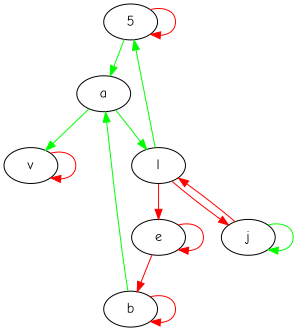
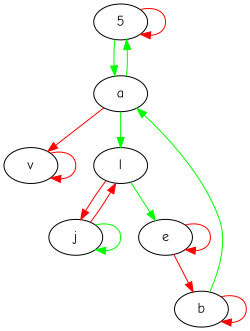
edge "l" -> "5": now "a" -> "5"
edge "a" -> "v": color green -> red
edge "l" -> "e": color red -> green
